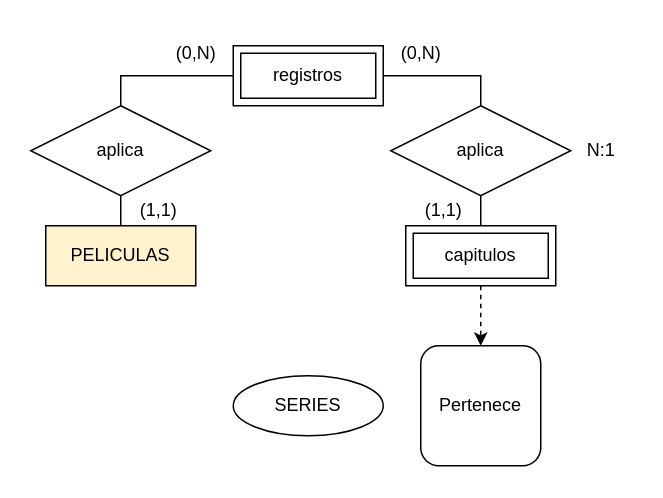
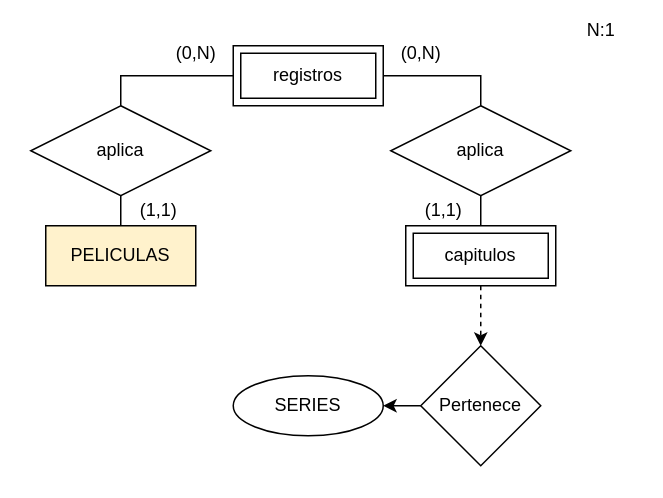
node "N:1": moved (601, 151) -> (601, 31)
edge "Pertenece" -> "SERIES": added
node "Pertenece": shape rounded rectangle -> diamond
